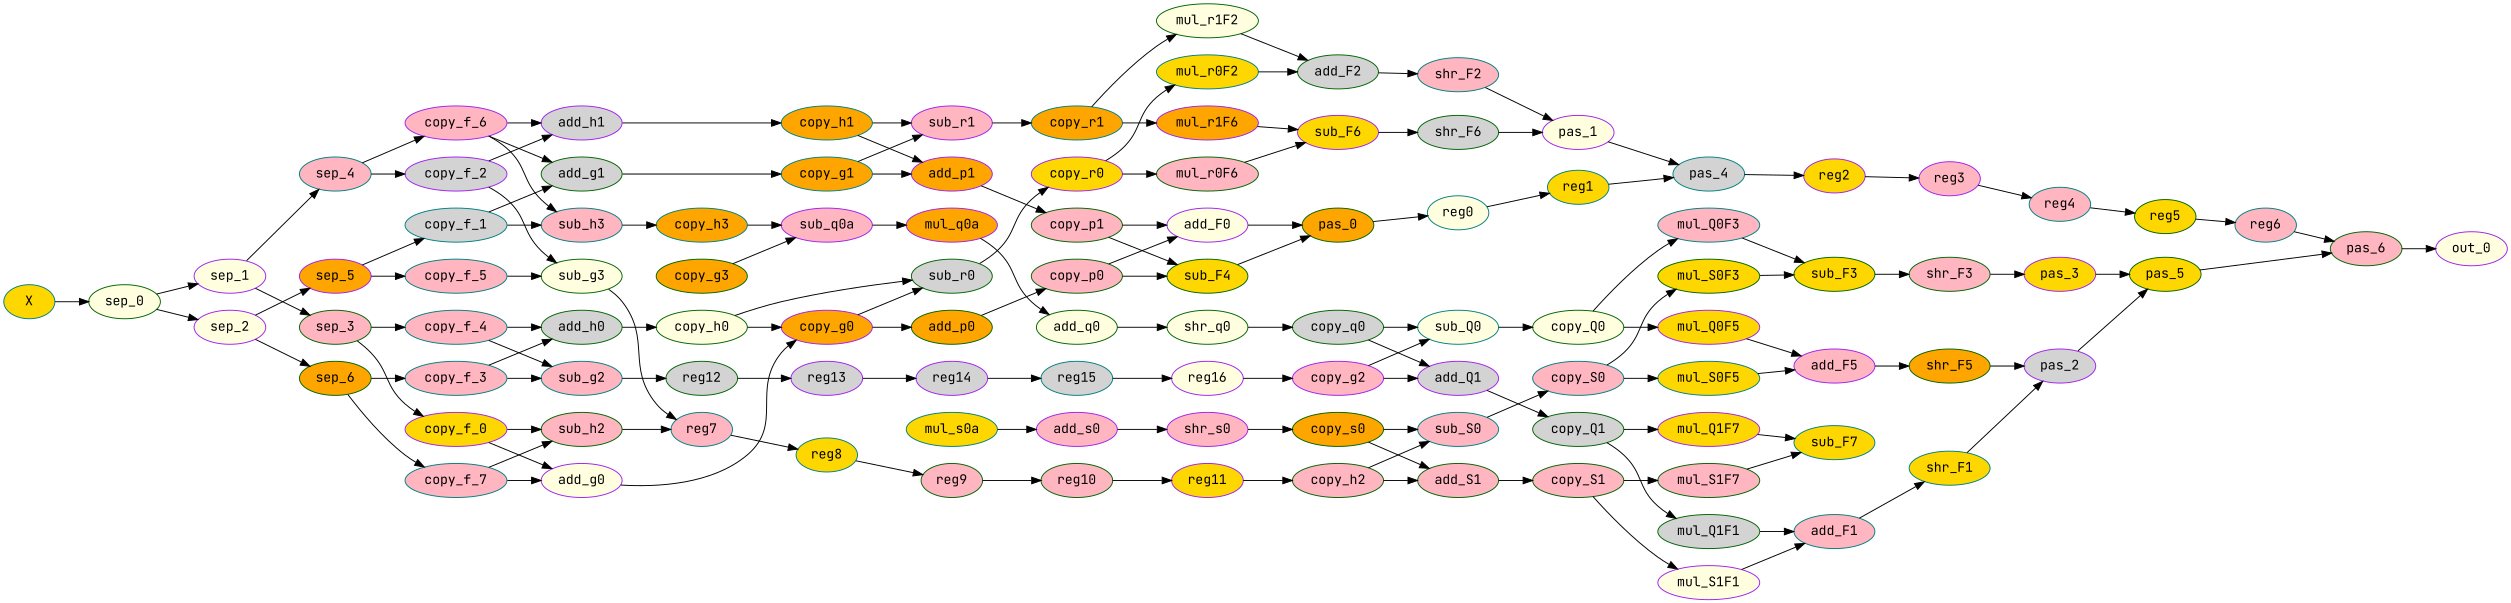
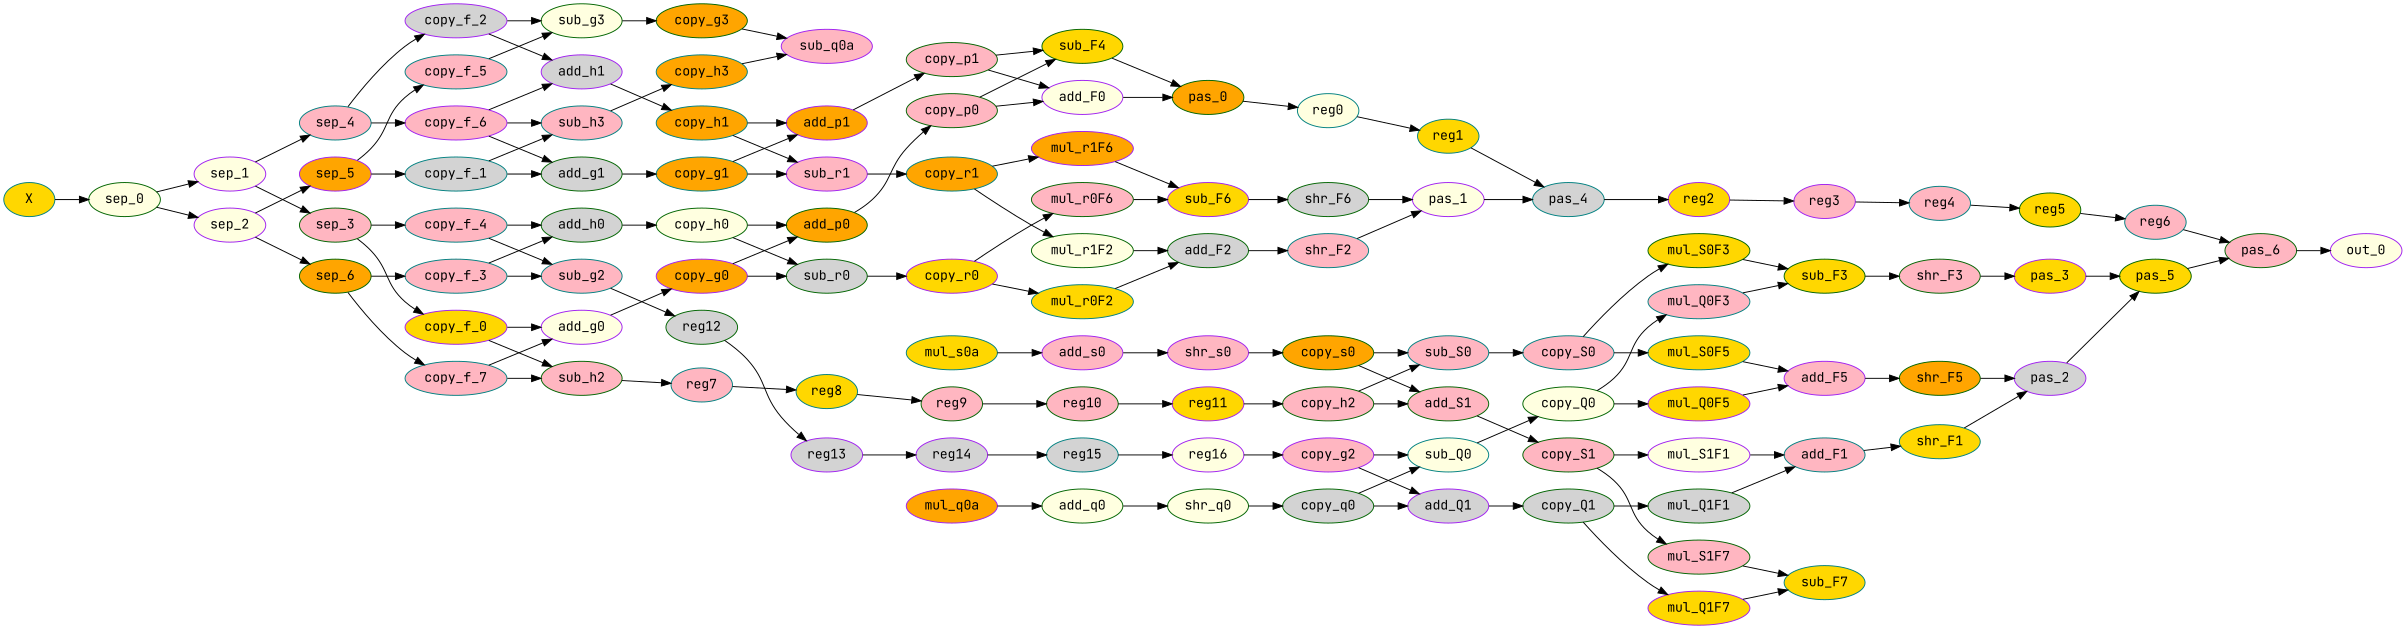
edge "sub_q0a" -> "mul_q0a": removed
edge "copy_h0" -> "copy_g0": now "copy_h0" -> "add_p0"
edge "sub_g3" -> "reg7": now "sub_g3" -> "copy_g3"
